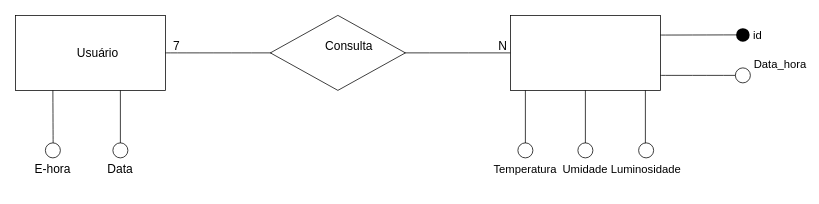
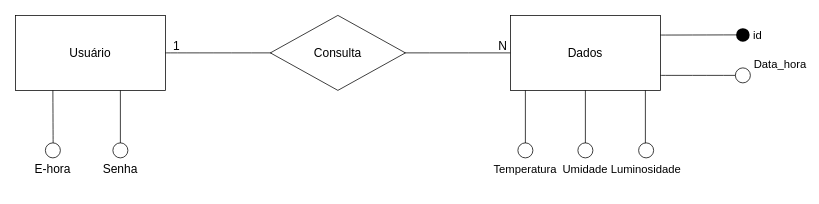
node "Consulta": moved (349, 45) -> (338, 53)
node "7": label "7" -> "1"
node "Usuário": moved (98, 53) -> (90, 53)
node "Dados": added
node "Data": label "Data" -> "Senha"
